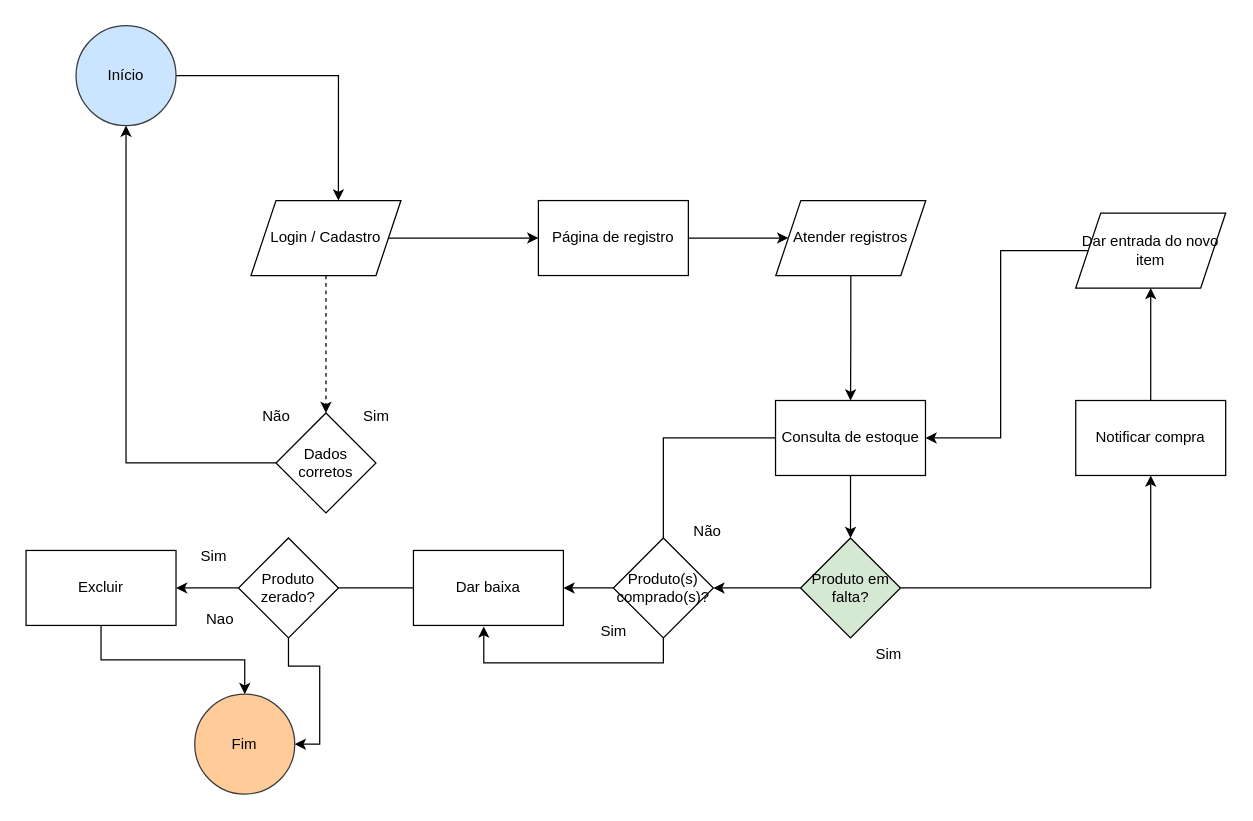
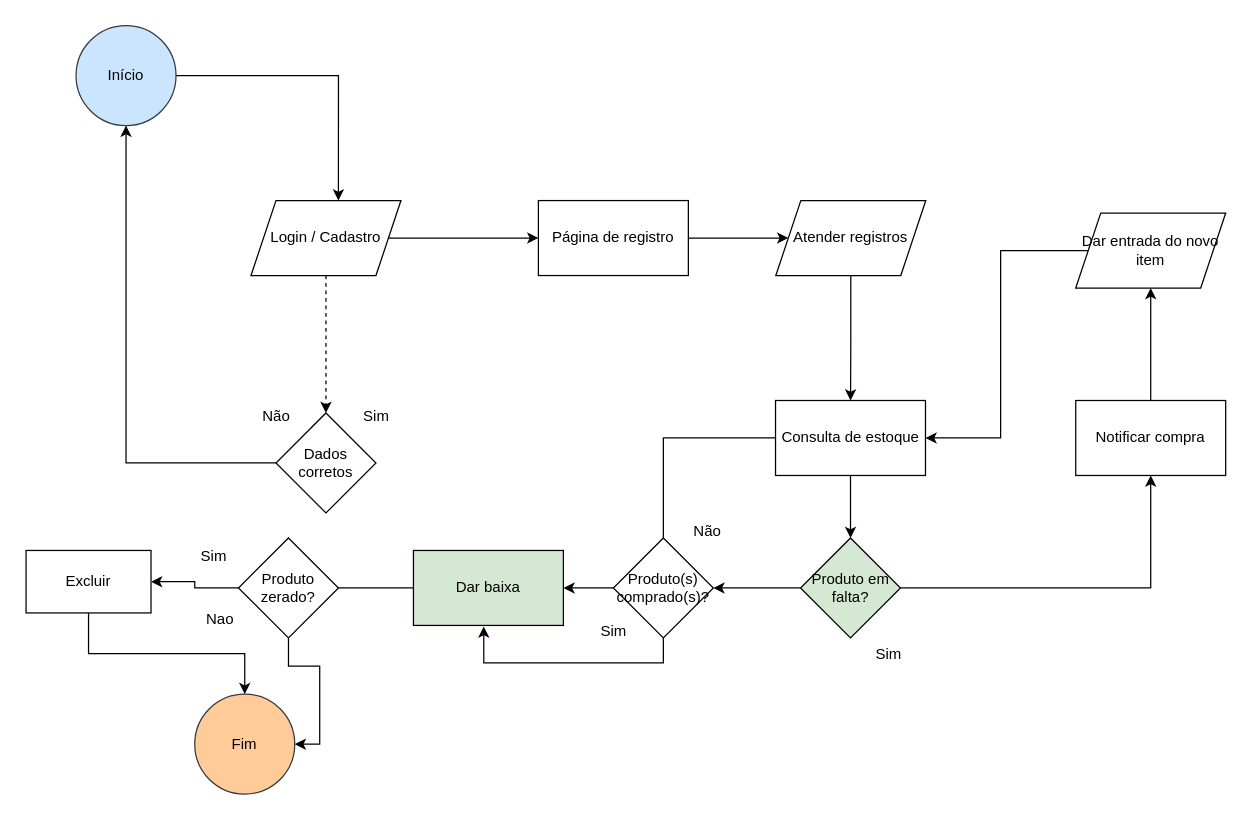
node "Excluir": size 150x75 -> 125x63
node "Dar baixa": fillcolor #ffffff -> #d5e8d4
